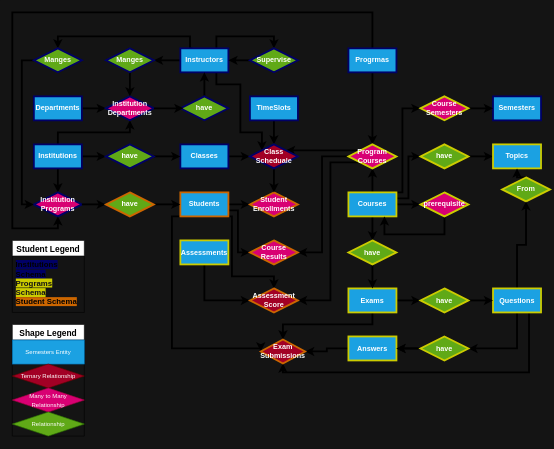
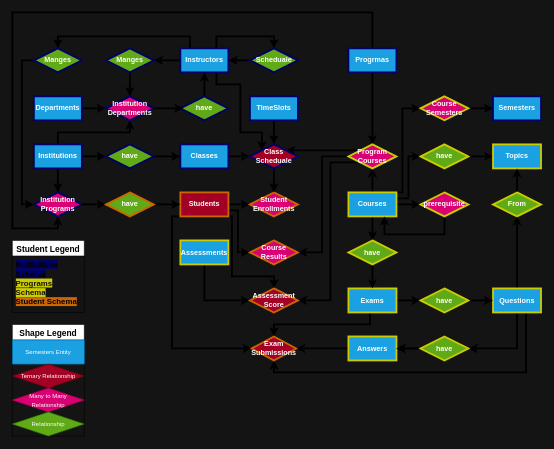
node "Supervise": label "Supervise" -> "Scheduale"
node "From": moved (526, 189) -> (517, 204)
node "Students": fillcolor #1ba1e2 -> #a20025
node "ExamSubmissions": moved (283, 351) -> (274, 348)
